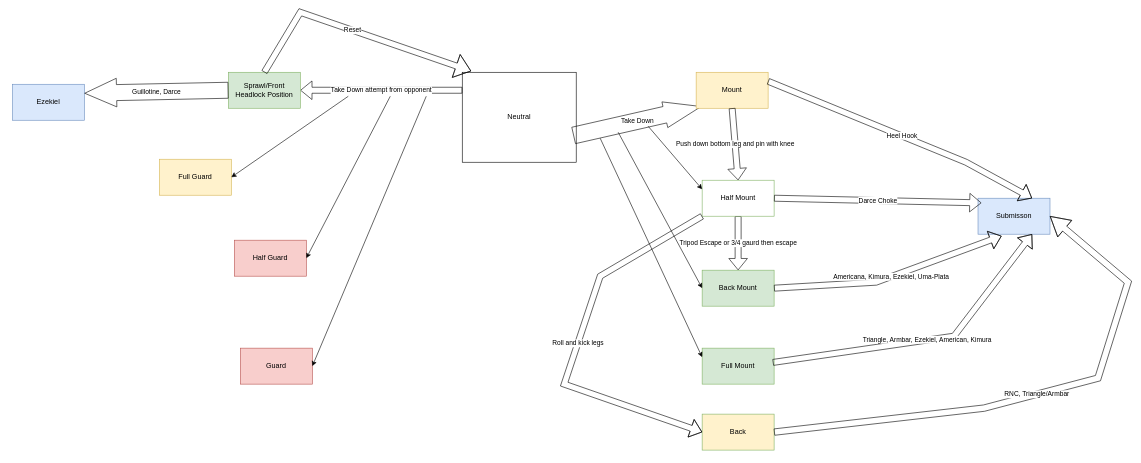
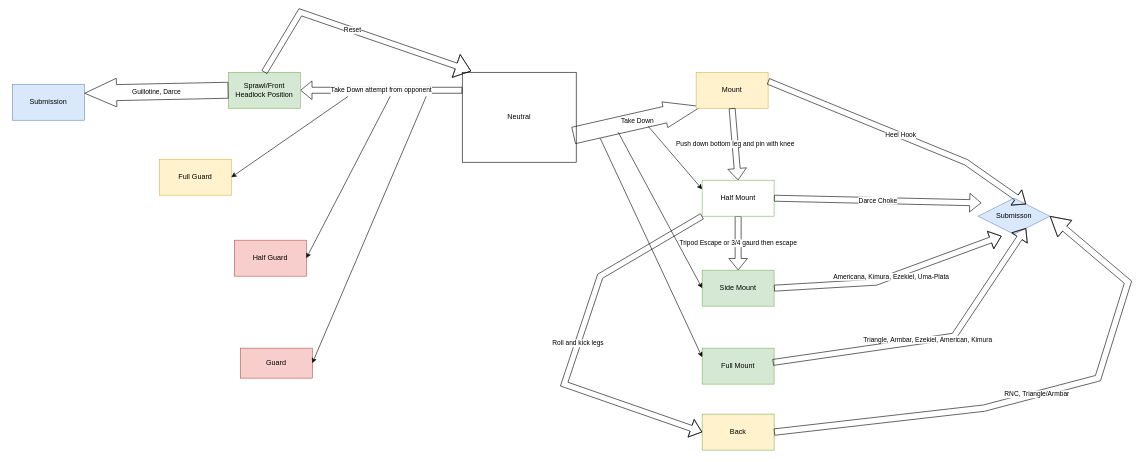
node "Ezekiel": label "Ezekiel" -> "Submission"
node "Submisson": shape rectangle -> diamond
node "Back Mount": label "Back Mount" -> "Side Mount"
node "Guard": size 72x36 -> 72x30
